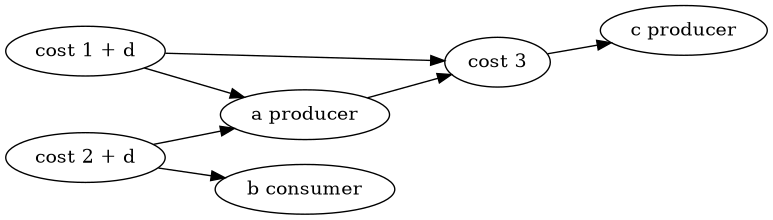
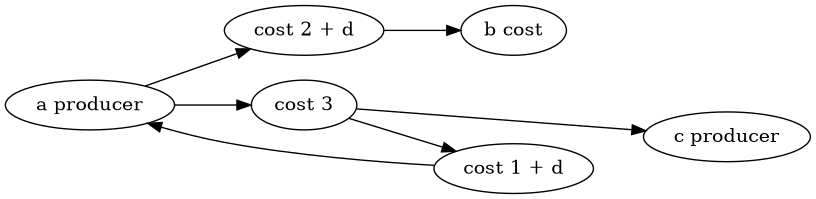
edge "cost 1 + d" -> "cost 3": reversed
edge "cost 2 + d" -> "a producer": reversed
node "b consumer": label "b consumer" -> "b cost"
